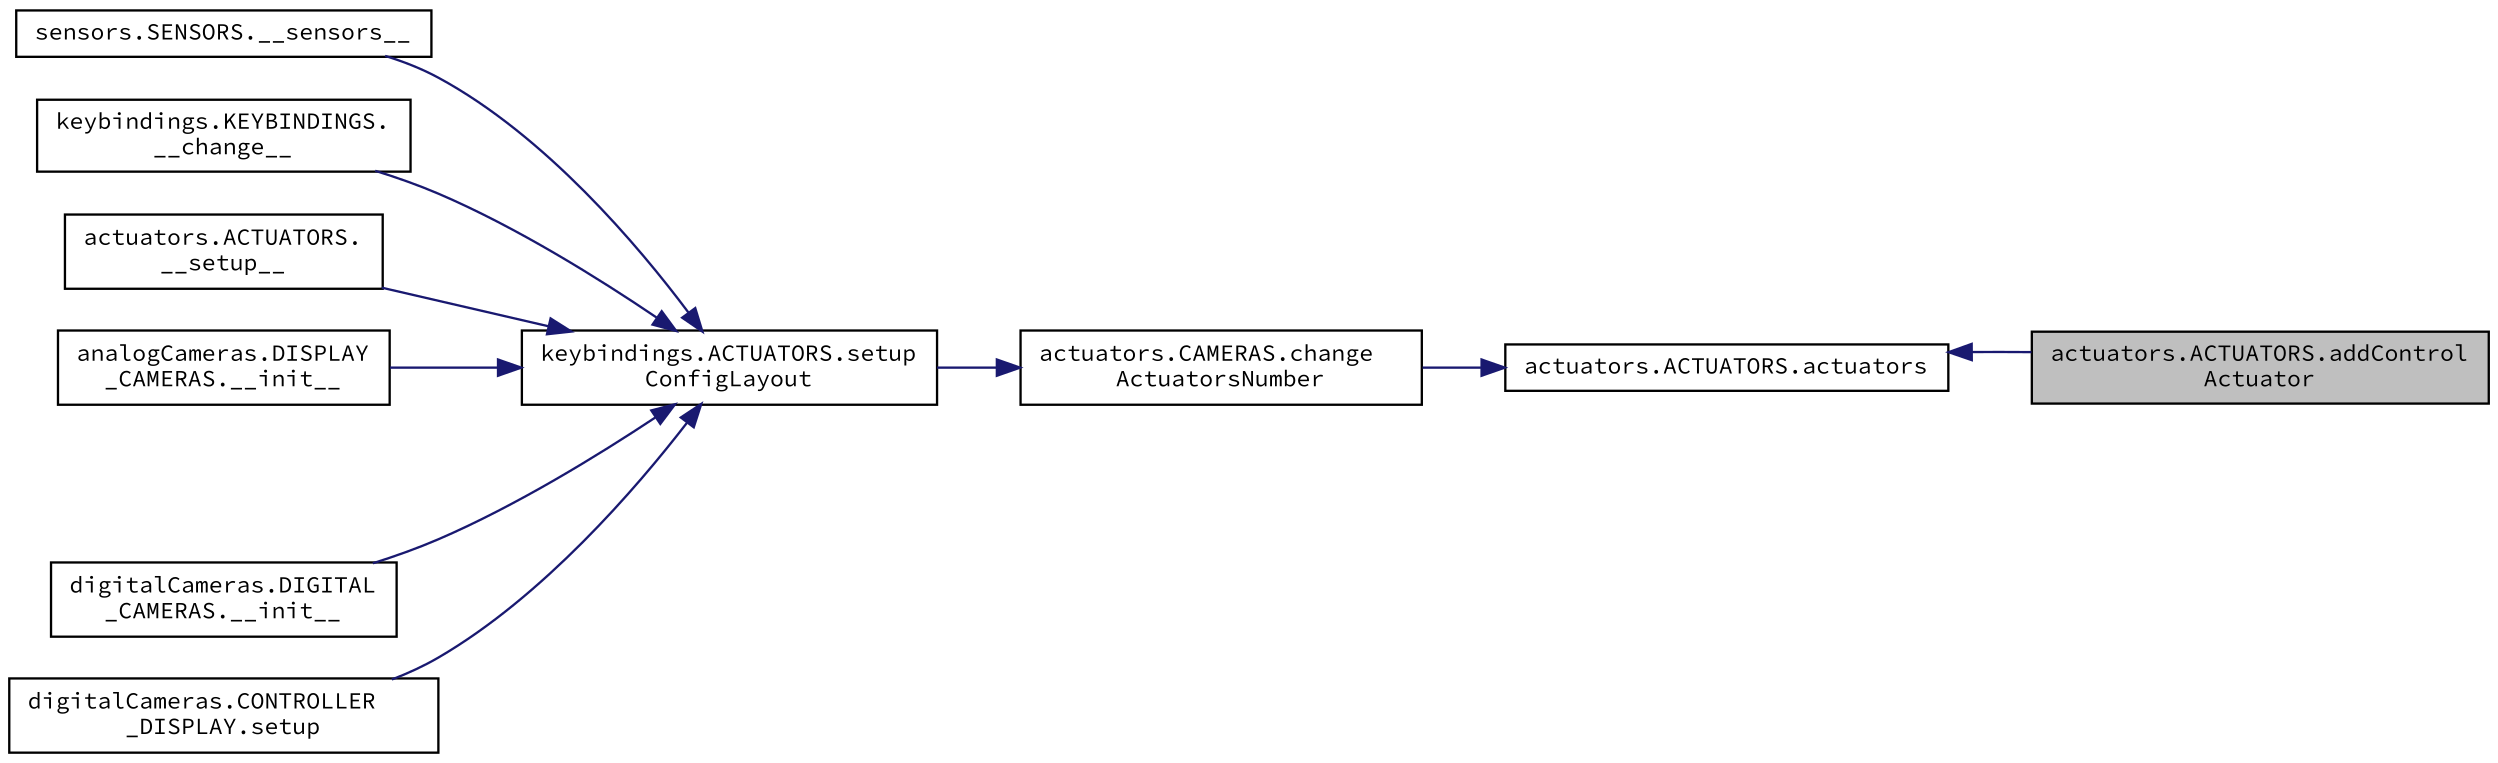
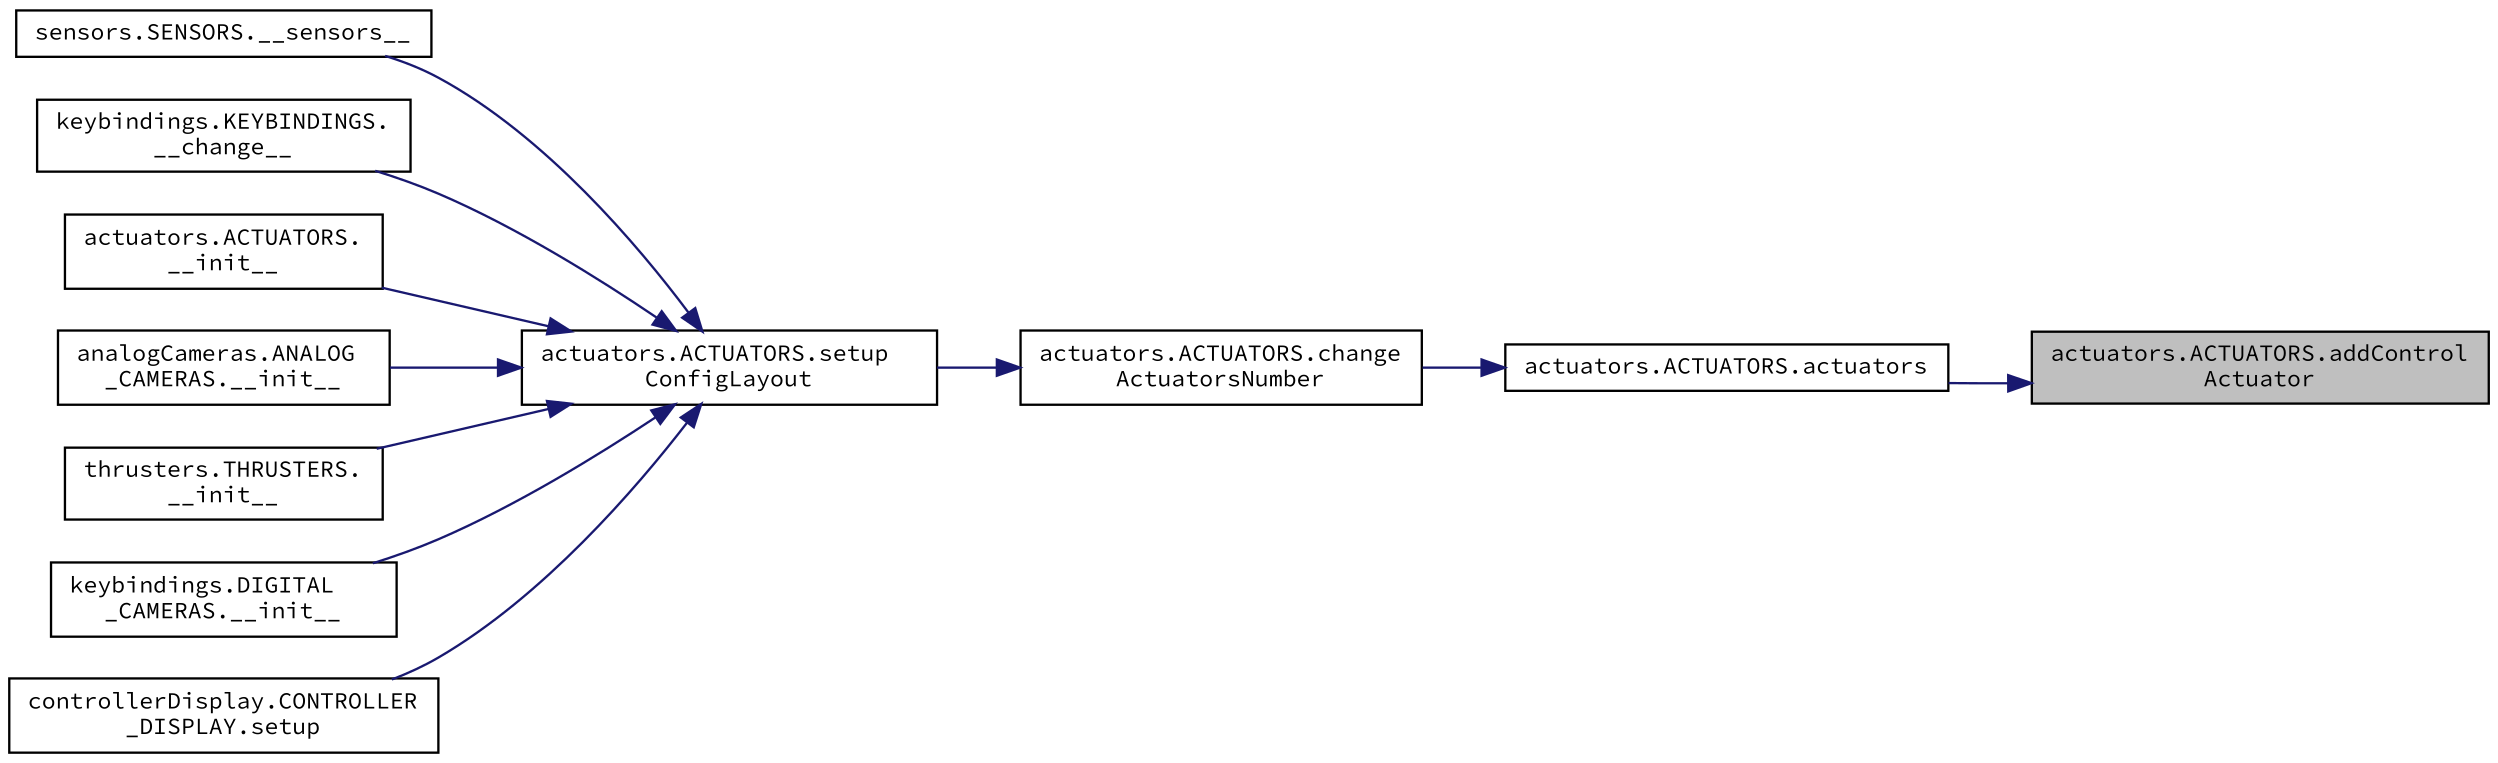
node "actuators.ACTUATORS. __setup__": label "actuators.ACTUATORS. __setup__" -> "actuators.ACTUATORS. __init__"
edge "actuators.ACTUATORS.addControl Actuator" -> "actuators.ACTUATORS.actuators": reversed
node "analogCameras.DISPLAY _CAMERAS.__init__": label "analogCameras.DISPLAY _CAMERAS.__init__" -> "analogCameras.ANALOG _CAMERAS.__init__"
node "keybindings.ACTUATORS.setup ConfigLayout": label "keybindings.ACTUATORS.setup ConfigLayout" -> "actuators.ACTUATORS.setup ConfigLayout"
node "actuators.CAMERAS.change ActuatorsNumber": label "actuators.CAMERAS.change ActuatorsNumber" -> "actuators.ACTUATORS.change ActuatorsNumber"
node "thrusters.THRUSTERS. __init__": added
node "digitalCameras.DIGITAL _CAMERAS.__init__": label "digitalCameras.DIGITAL _CAMERAS.__init__" -> "keybindings.DIGITAL _CAMERAS.__init__"
node "digitalCameras.CONTROLLER _DISPLAY.setup": label "digitalCameras.CONTROLLER _DISPLAY.setup" -> "controllerDisplay.CONTROLLER _DISPLAY.setup"
